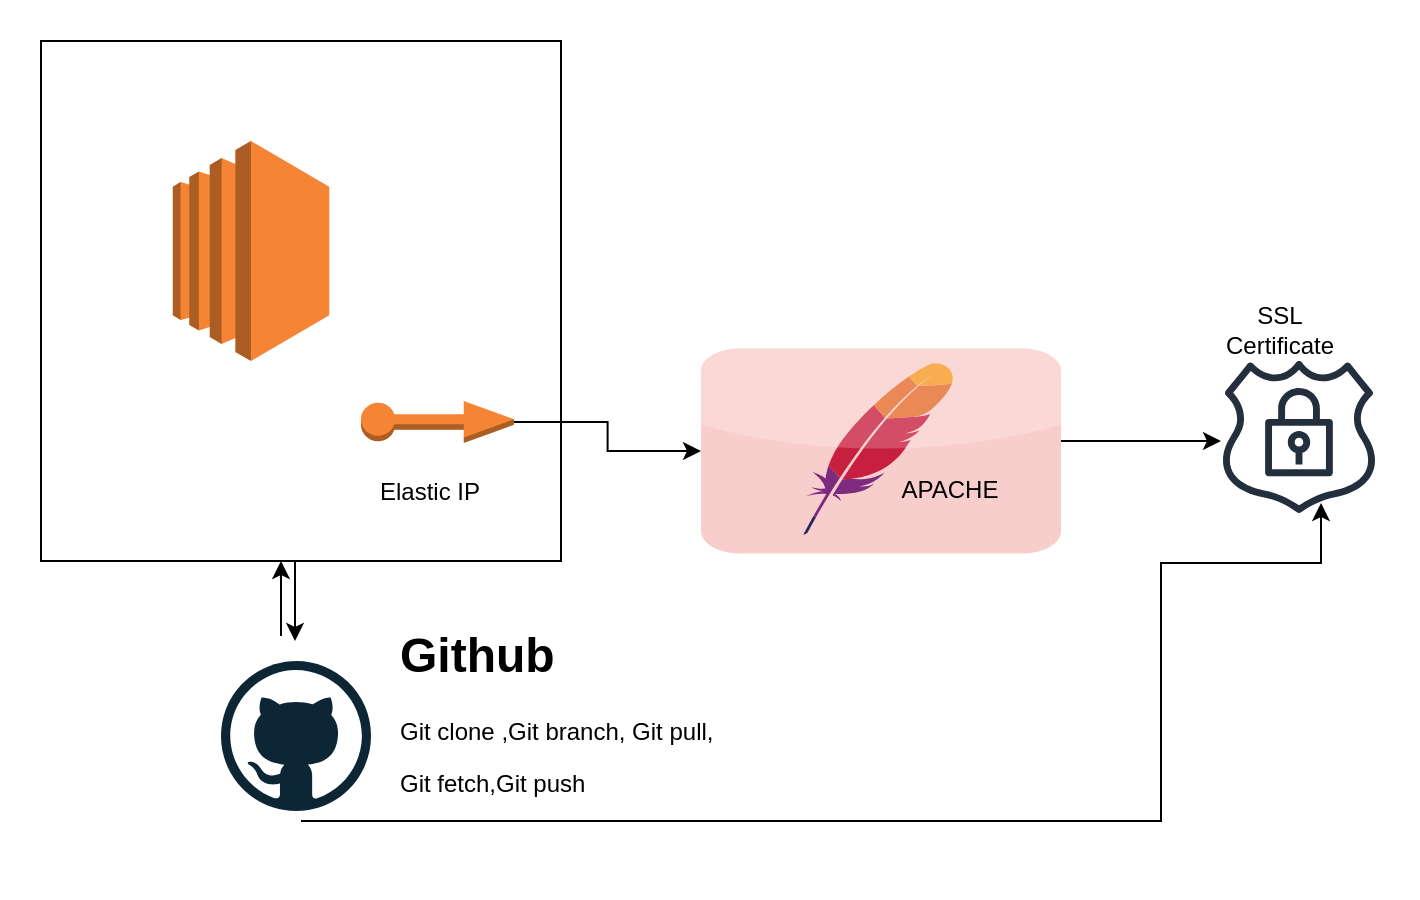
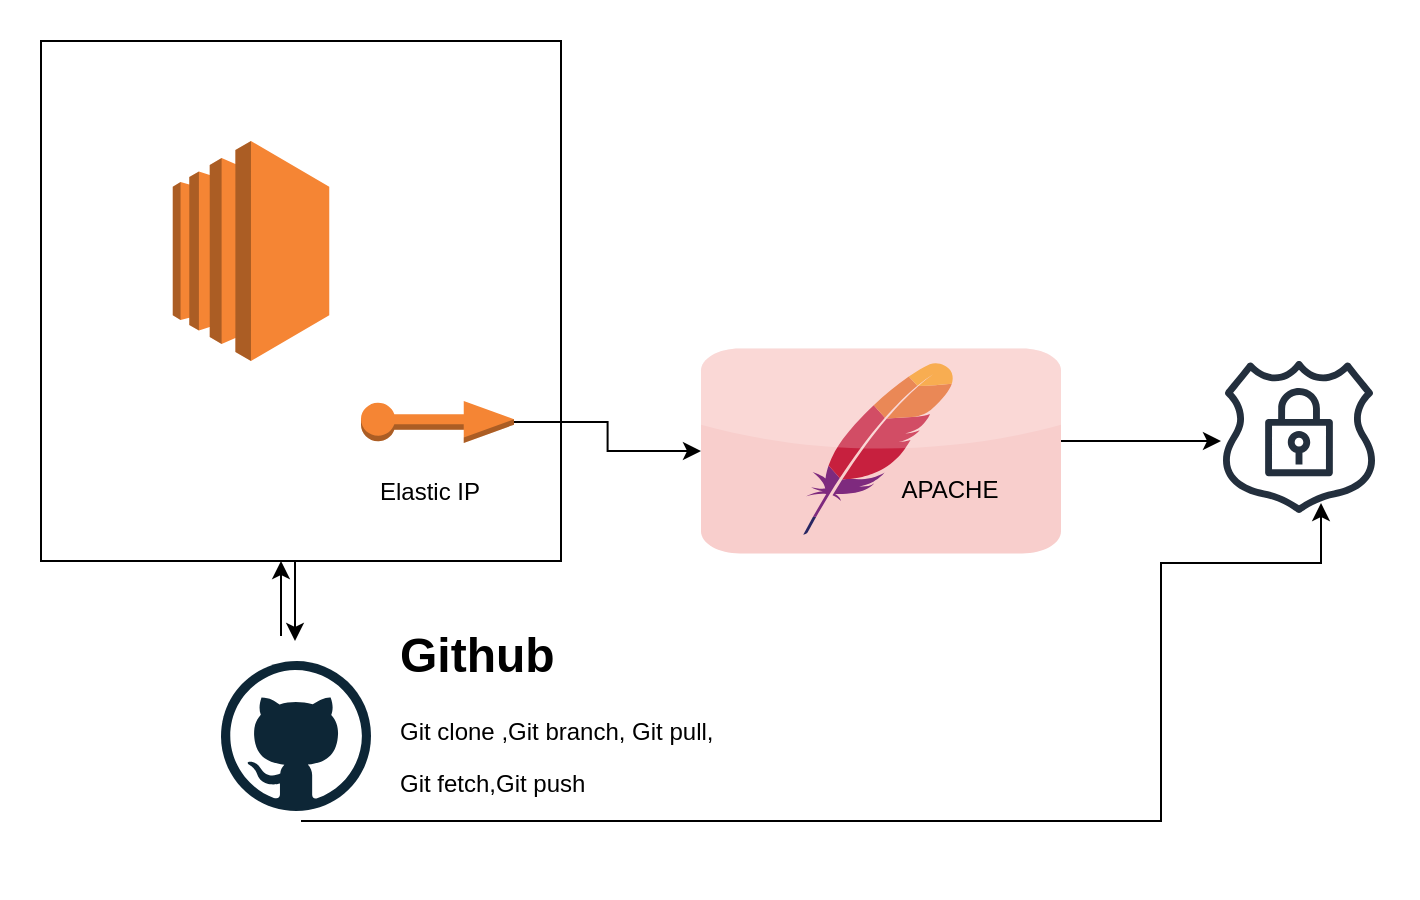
node "SSL Certificate": removed
